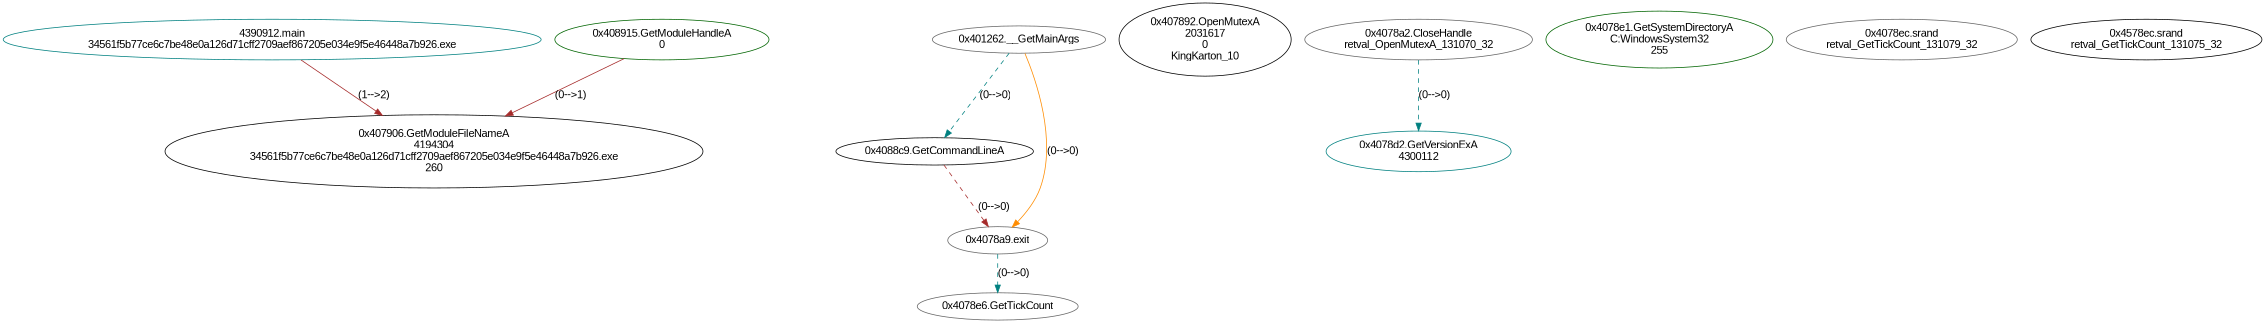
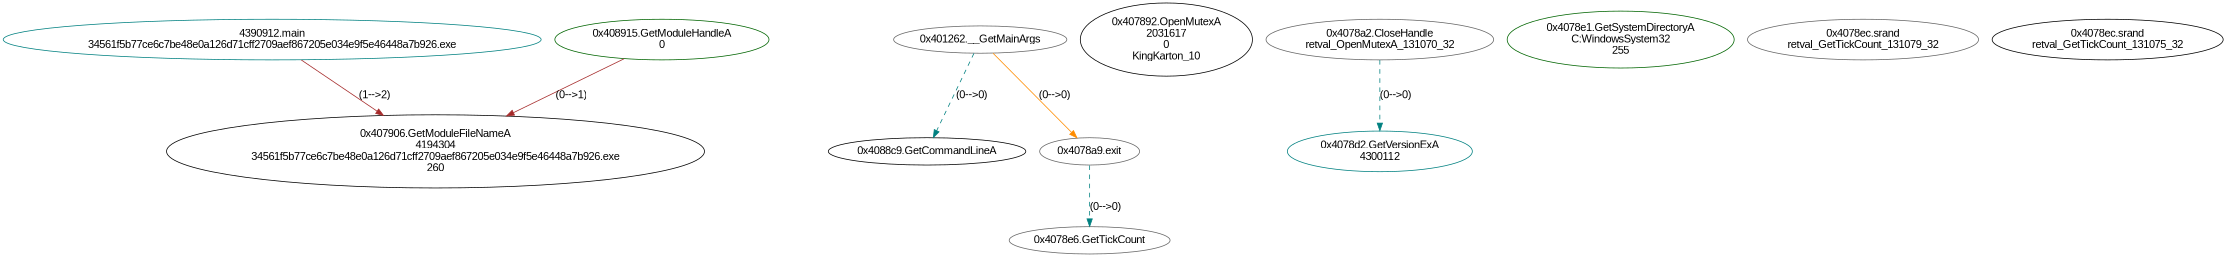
node "0x4578ec.srand retval_GetTickCount_131075_32": label "0x4578ec.srand retval_GetTickCount_131075_32" -> "0x4078ec.srand retval_GetTickCount_131075_32"
edge "0x4088c9.GetCommandLineA" -> "0x4078a9.exit": removed, label "(0-->0)"
